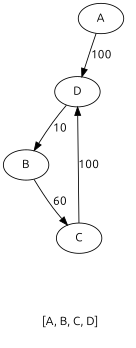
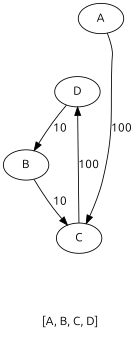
edge "A" -> "D": now "A" -> "C"
edge "B" -> "C": label "60" -> "10"
